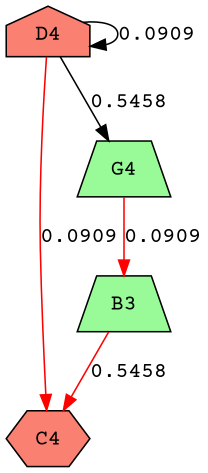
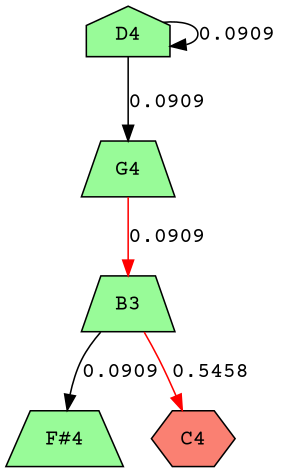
node "D4": fillcolor salmon -> palegreen
edge "D4" -- "G4": label "0.5458" -> "0.0909"
edge "D4" -- "C4": removed, label "0.0909"
node "F#4": added
